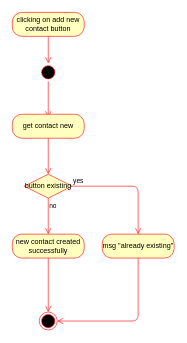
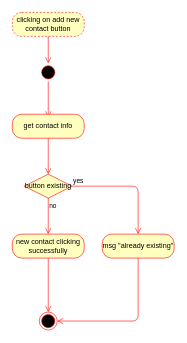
node "clicking on add new contact button": style solid -> dashed
node "get contact new": label "get contact new" -> "get contact info"
node "new contact created successfully": label "new contact created successfully" -> "new contact clicking successfully"
